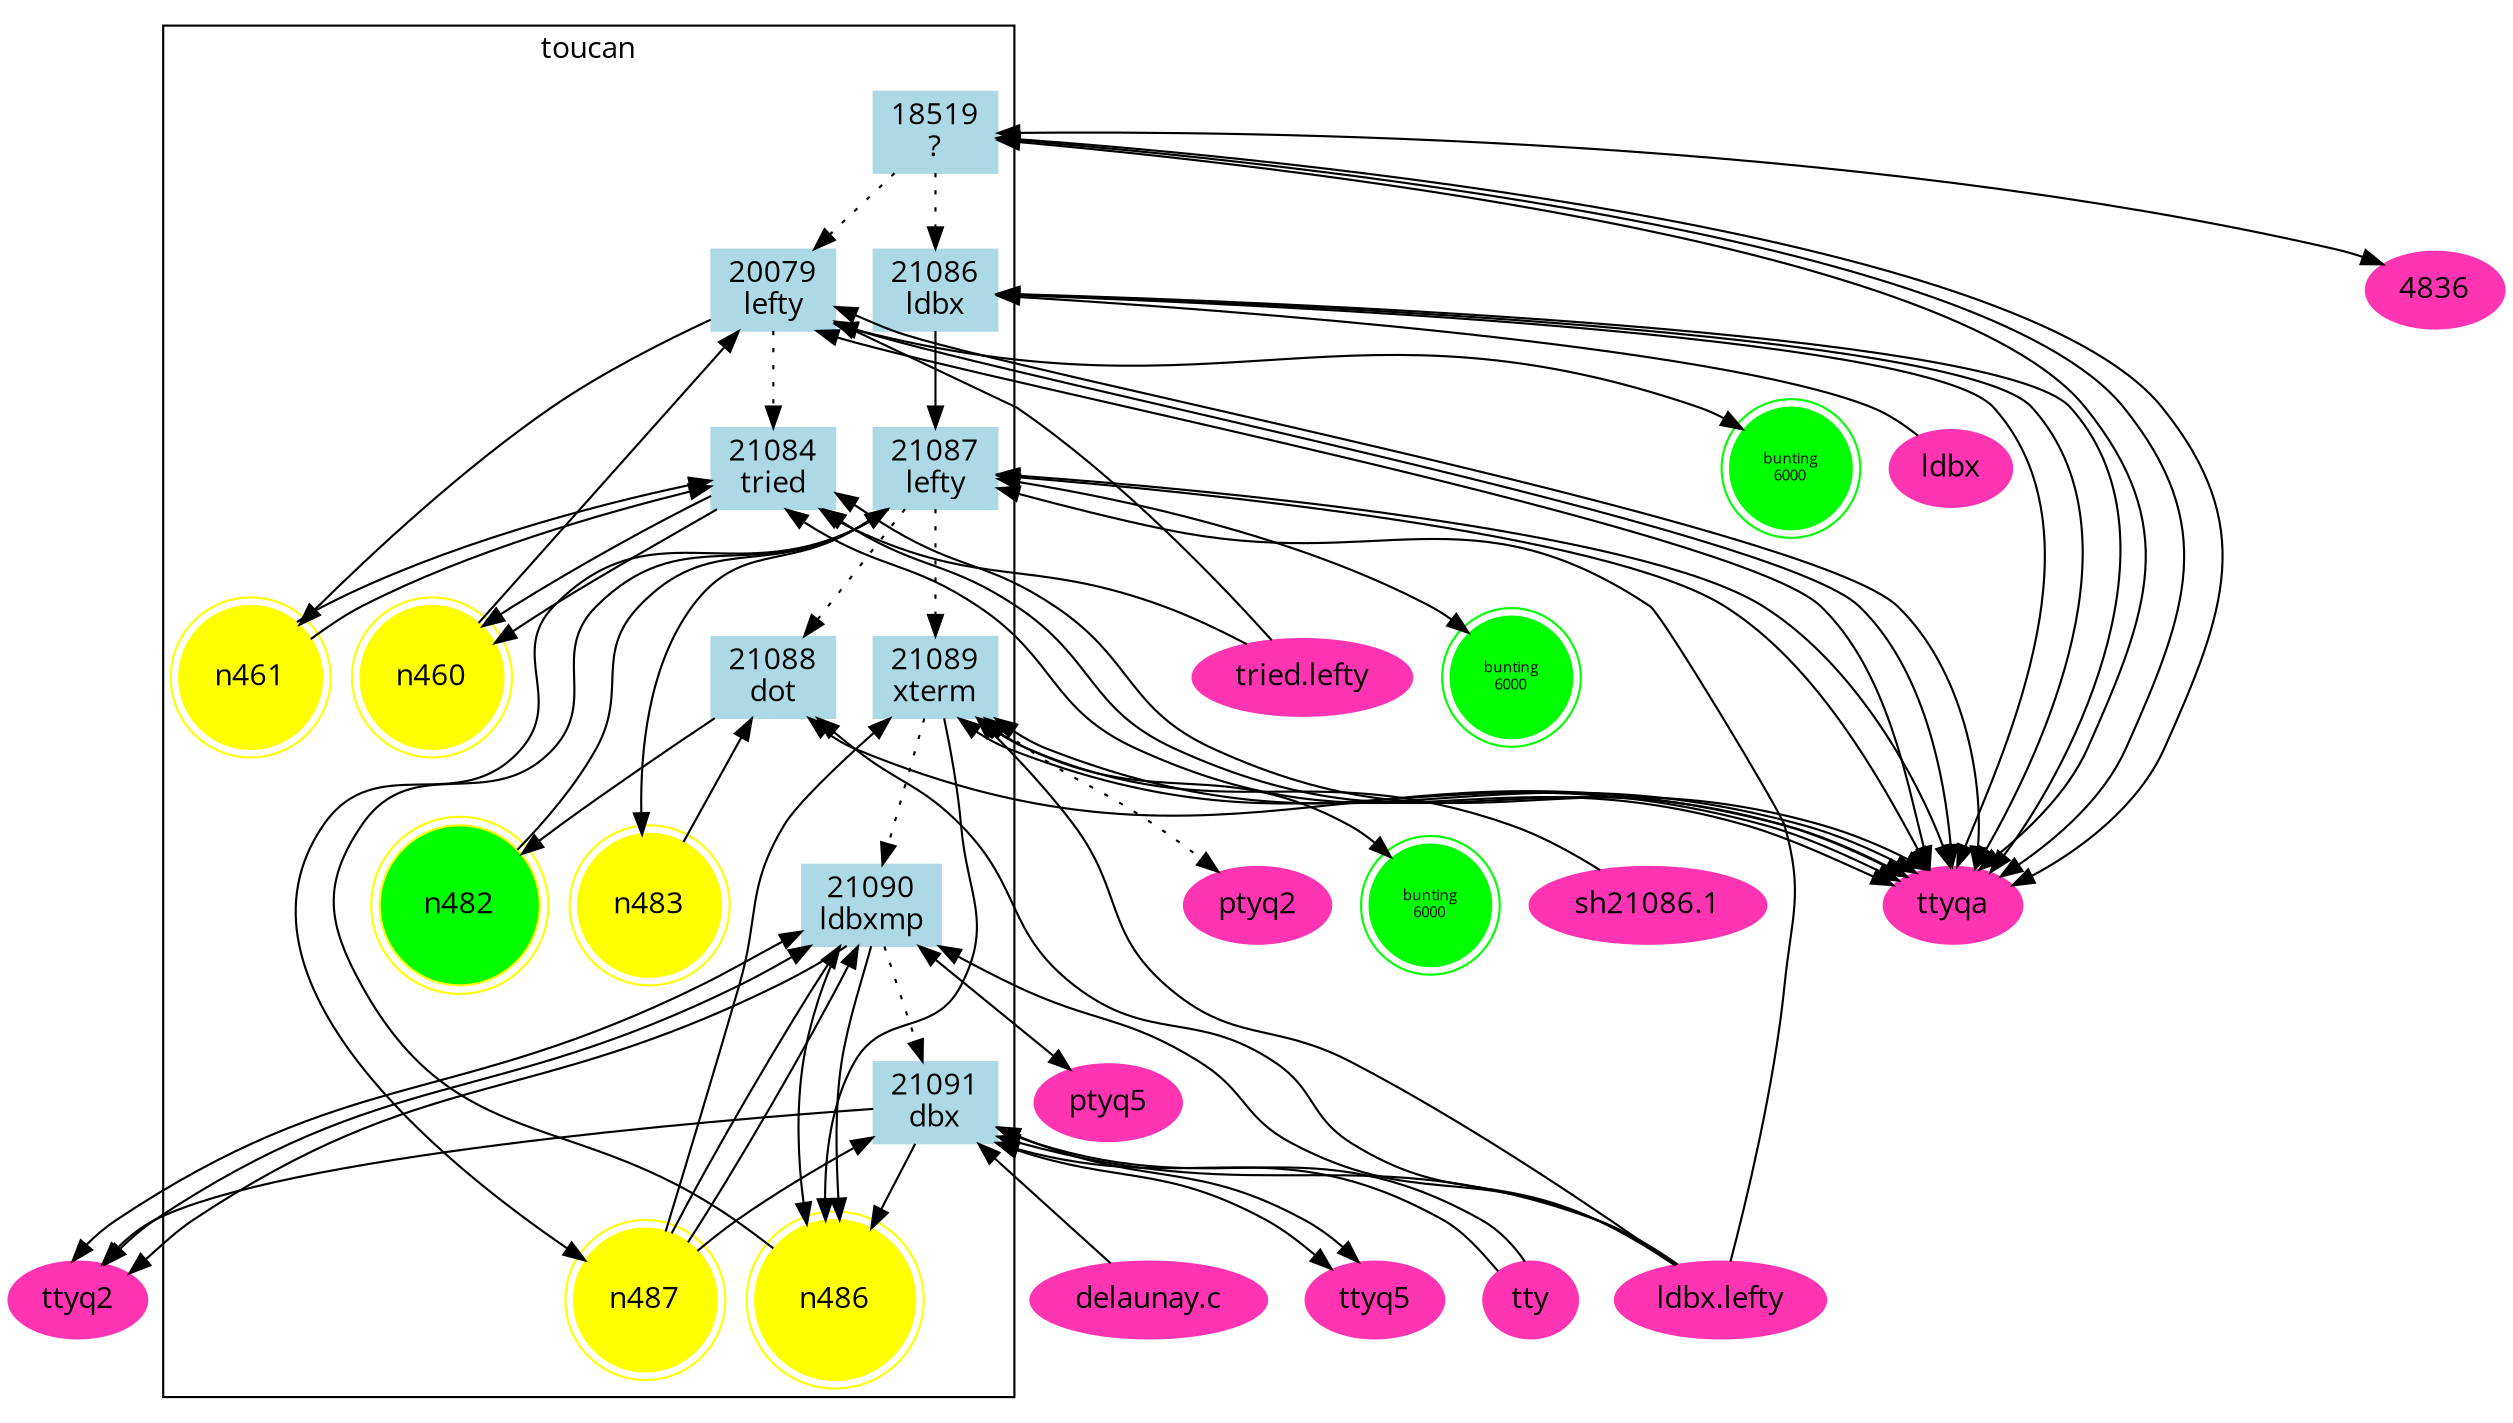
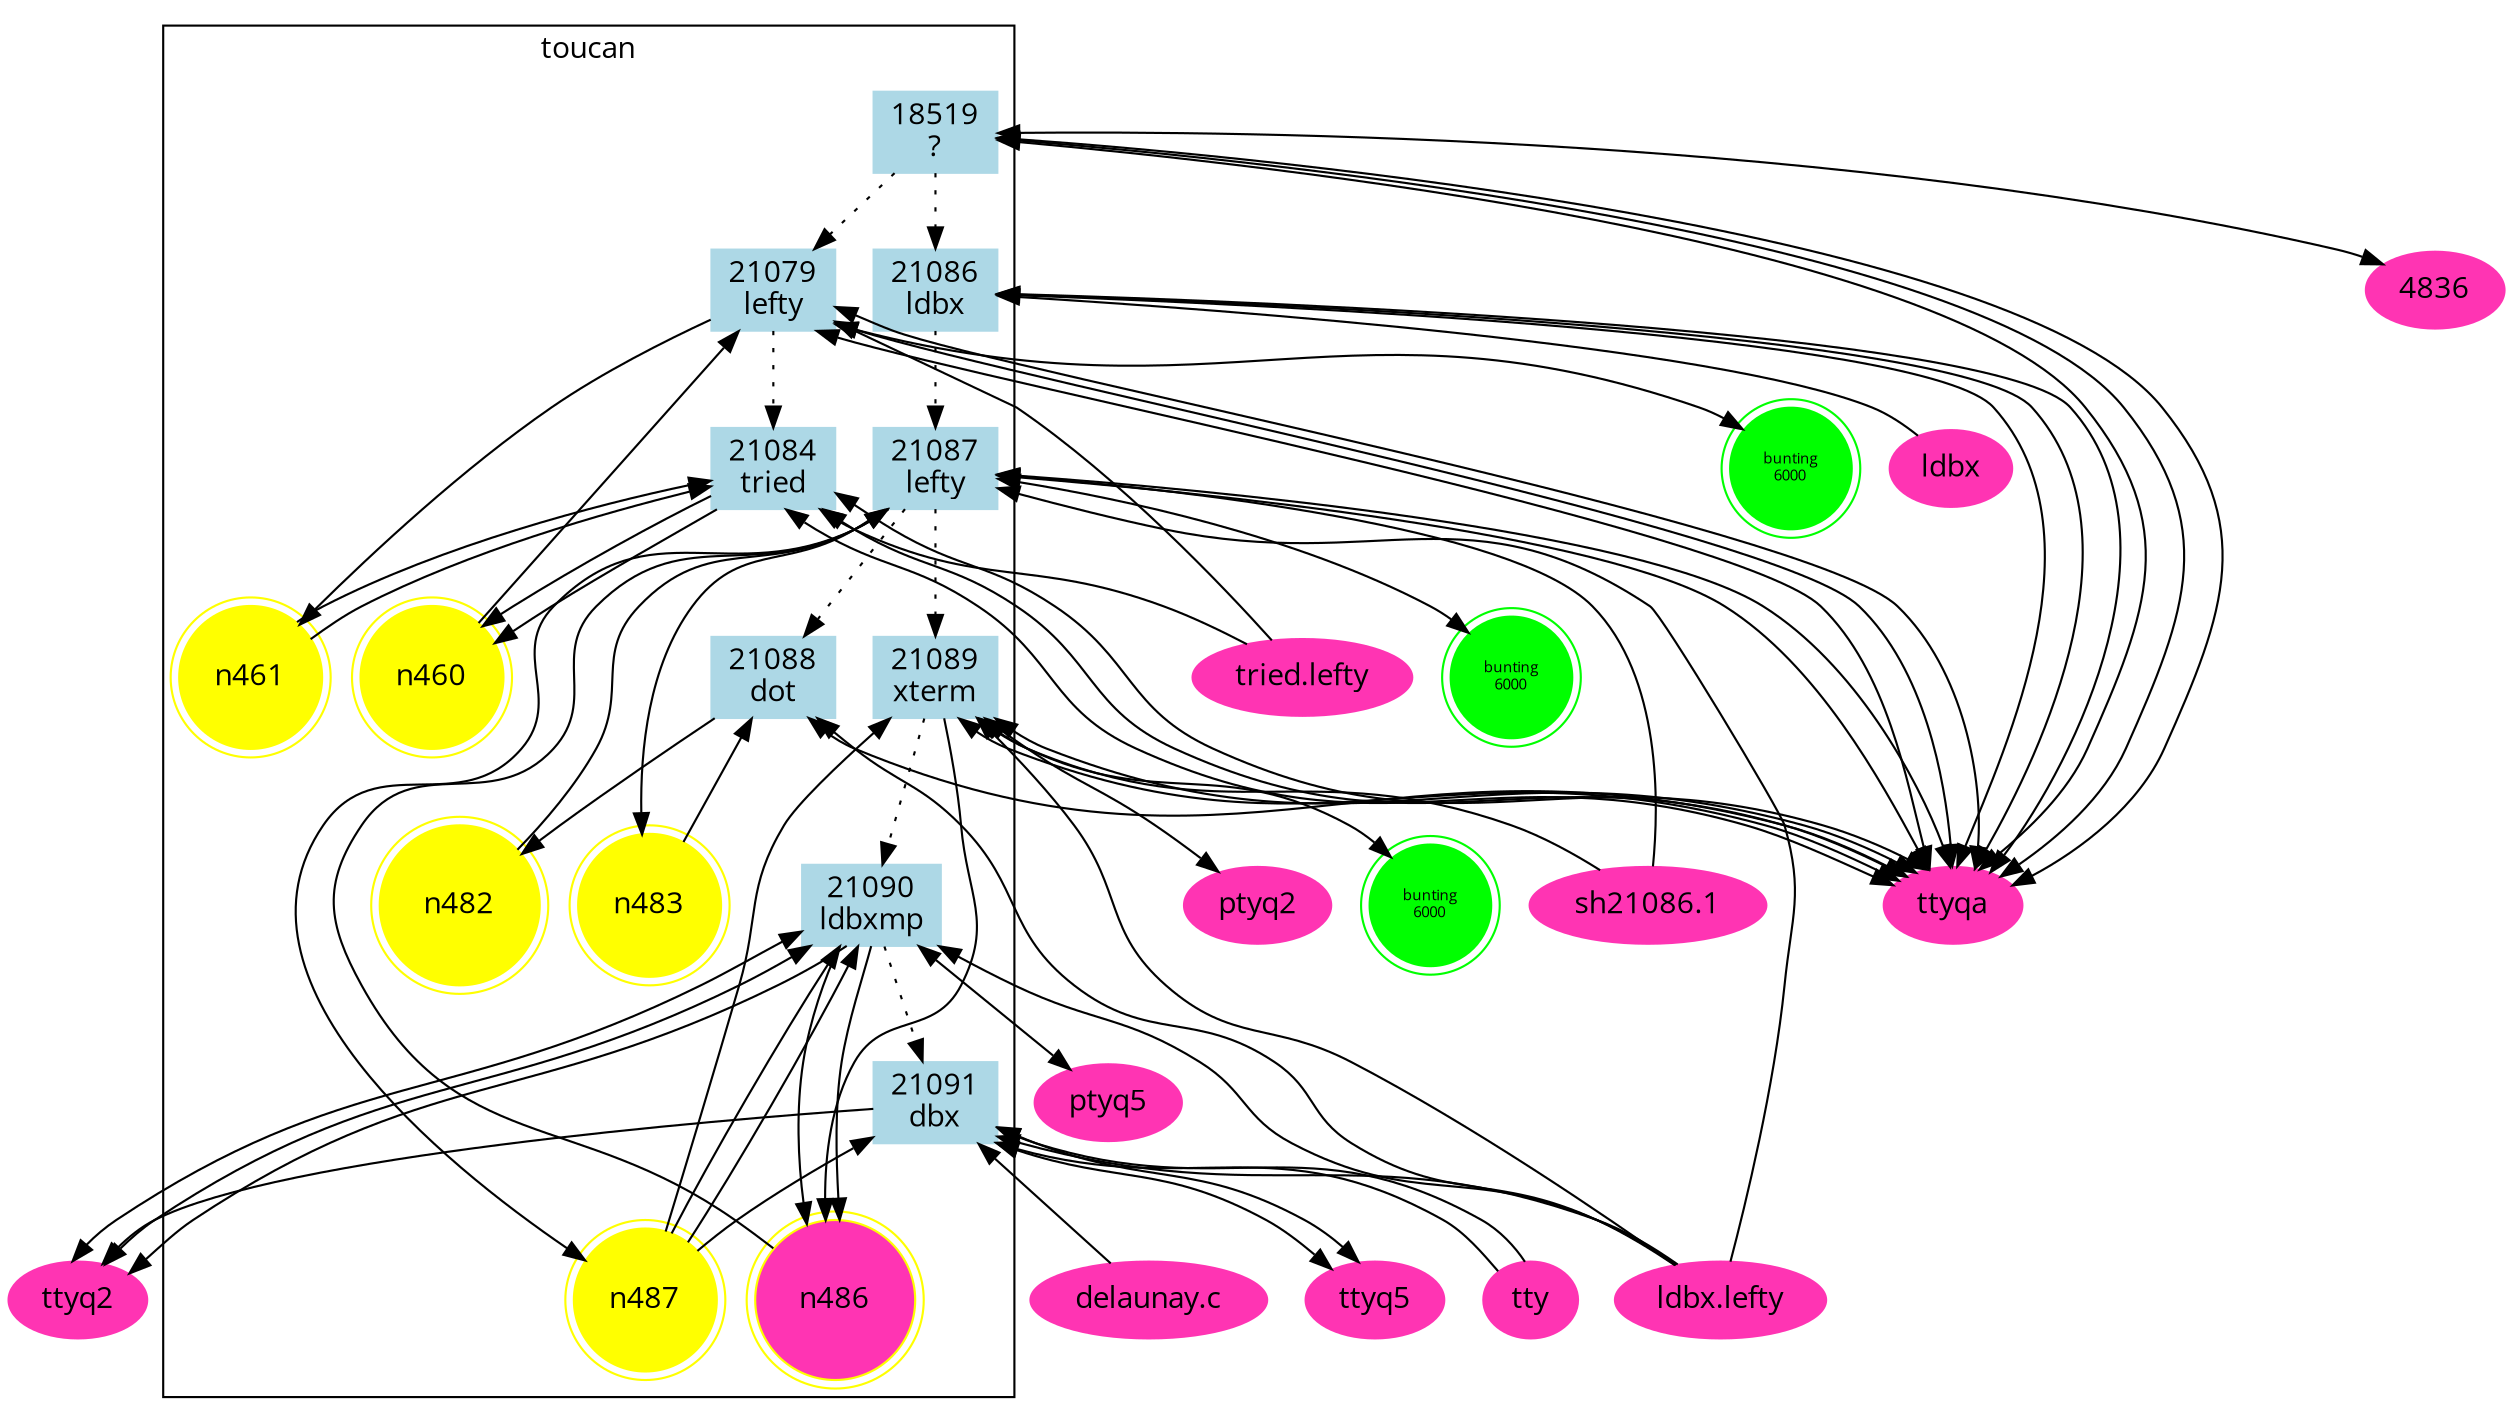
node "20079 lefty": label "20079 lefty" -> "21079 lefty"
edge "21086 ldbx" -> "21087 lefty": style solid -> dotted
edge "sh21086.1" -> "21087 lefty": added
edge "21089 xterm" -- "ptyq2": style dotted -> solid
node "n482": fillcolor green -> yellow
edge "21091 dbx" -> "n486": removed
node "n486": fillcolor yellow -> maroon1
